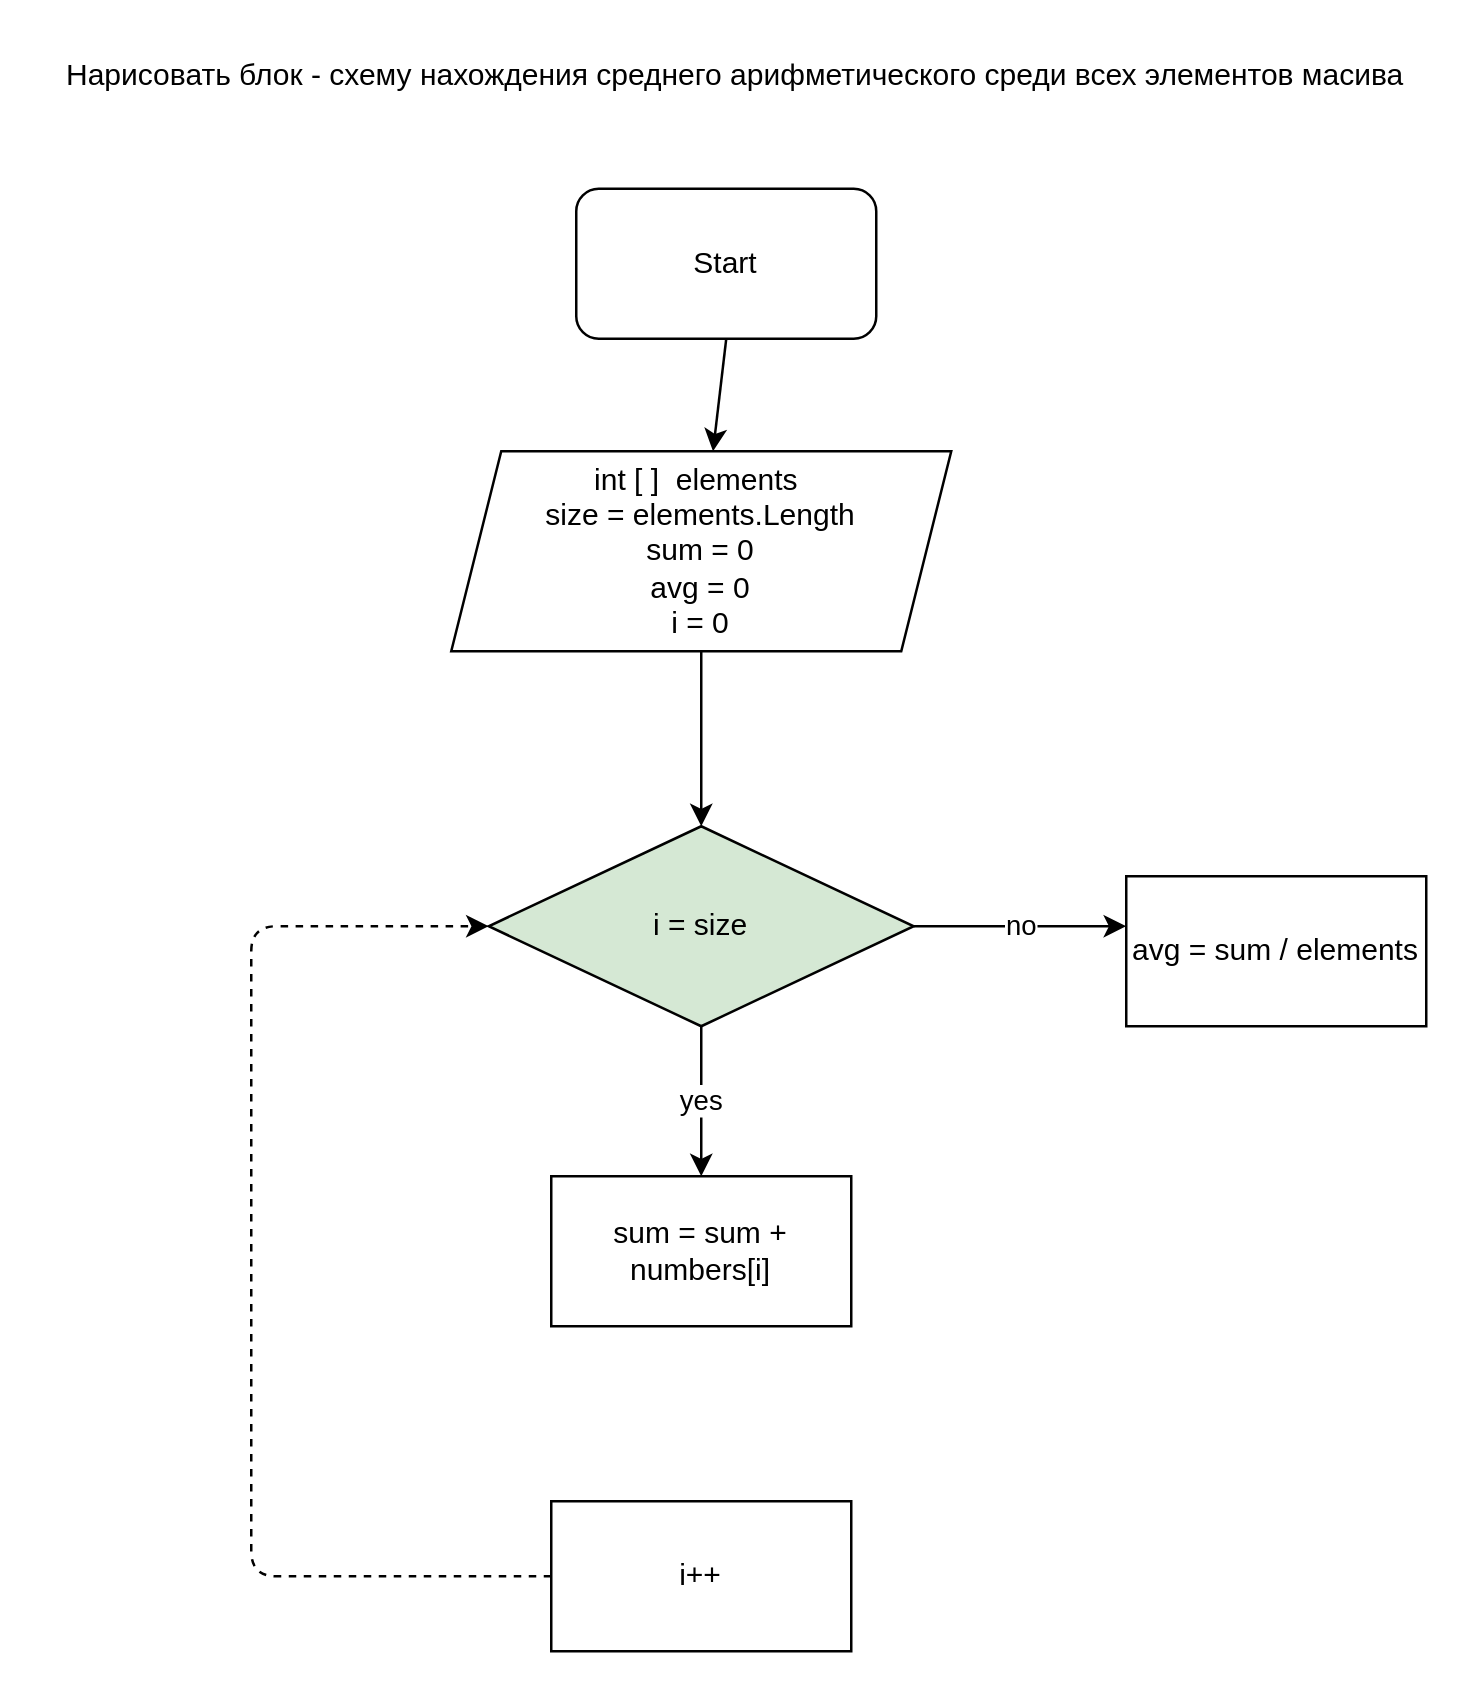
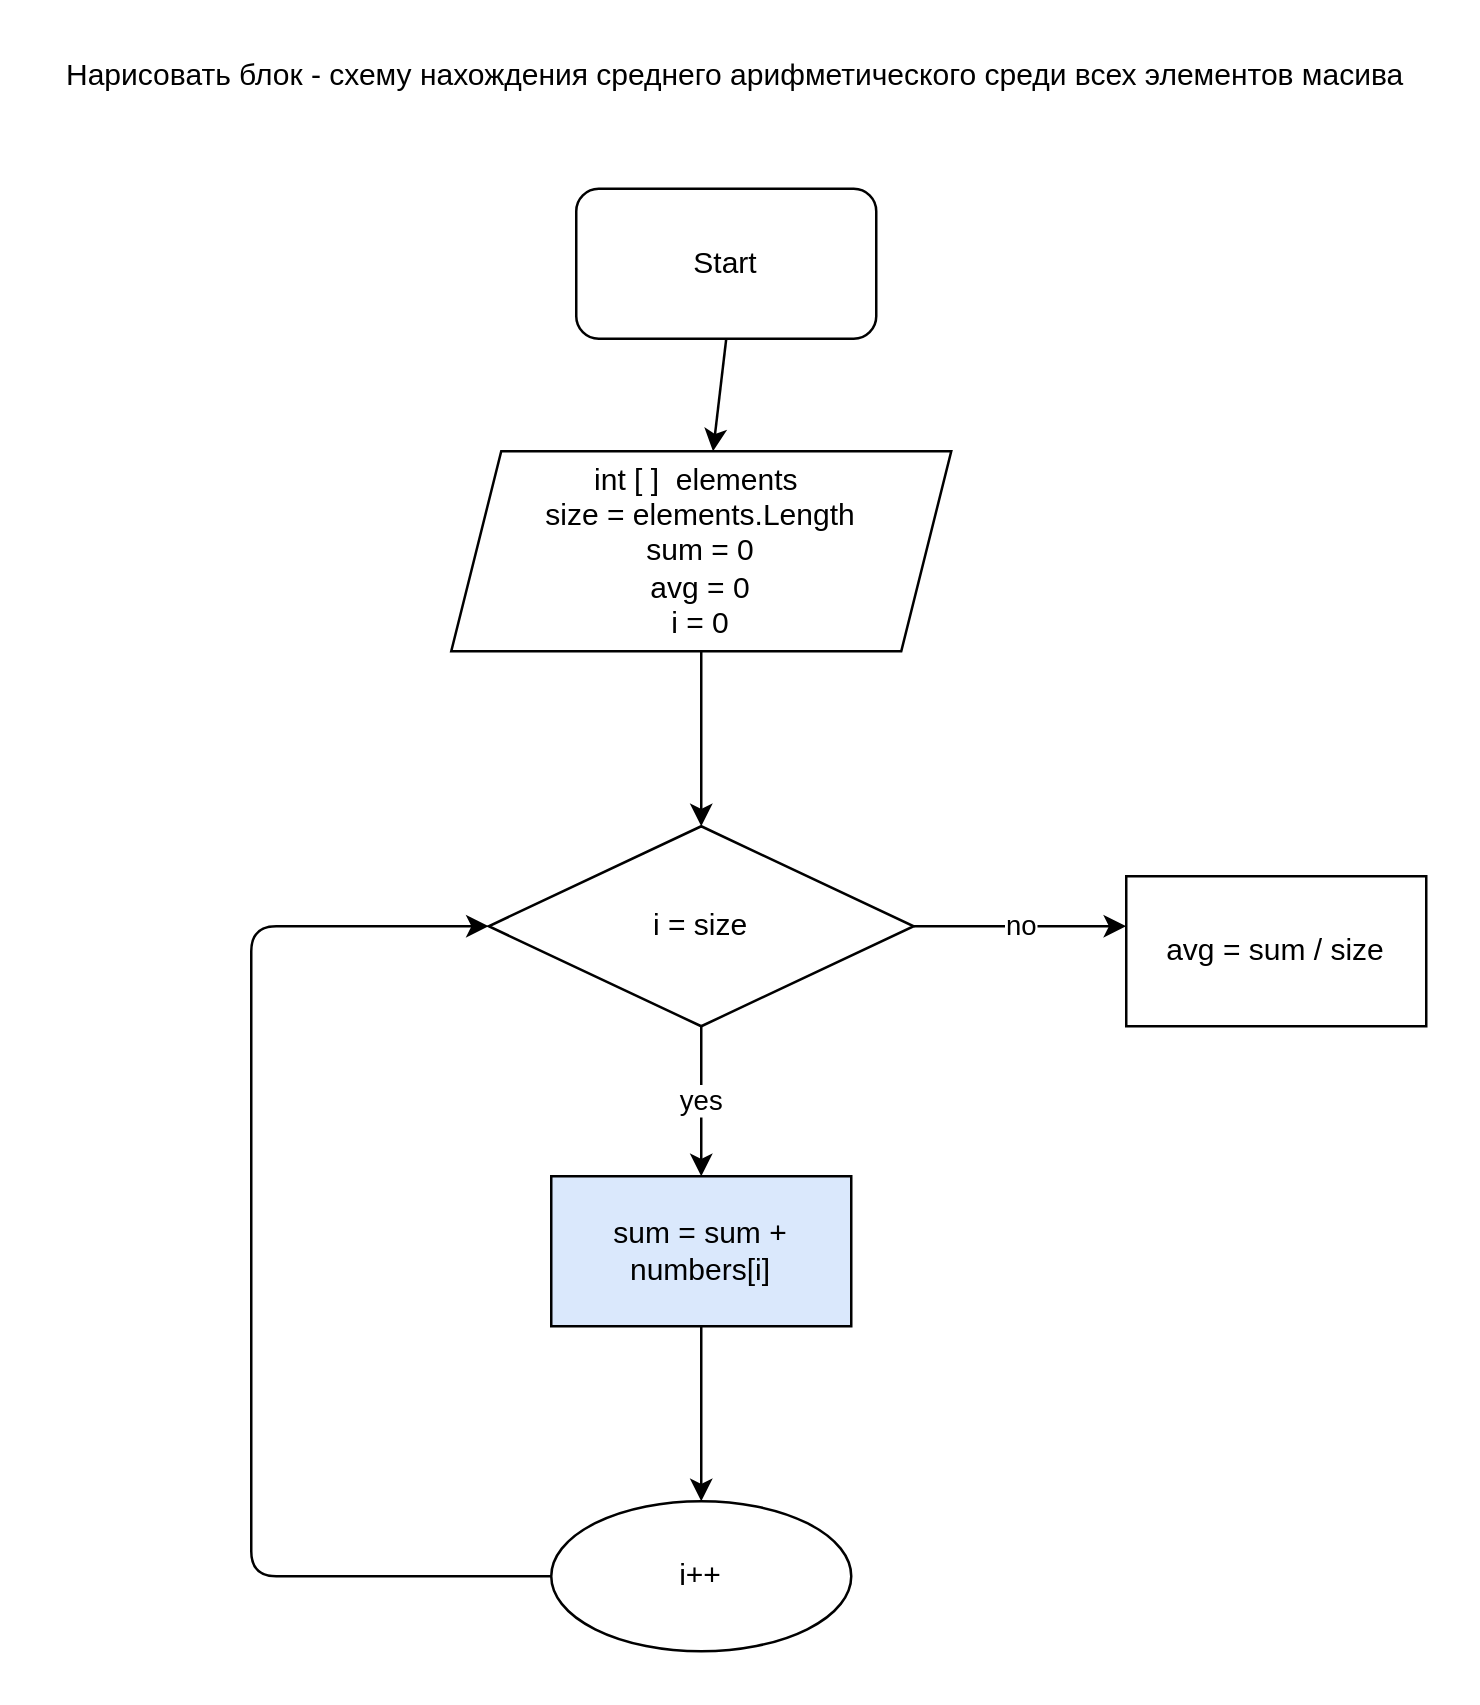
node "i = size": fillcolor #d5e8d4 -> #ffffff
node "avg = sum / elements": label "avg = sum / elements" -> "avg = sum / size"
node "sum = sum + numbers[i]": fillcolor #ffffff -> #dae8fc
edge "i++" -> "i = size": style dashed -> solid
edge "sum = sum + numbers[i]" -> "i++": added
node "i++": shape rectangle -> ellipse
